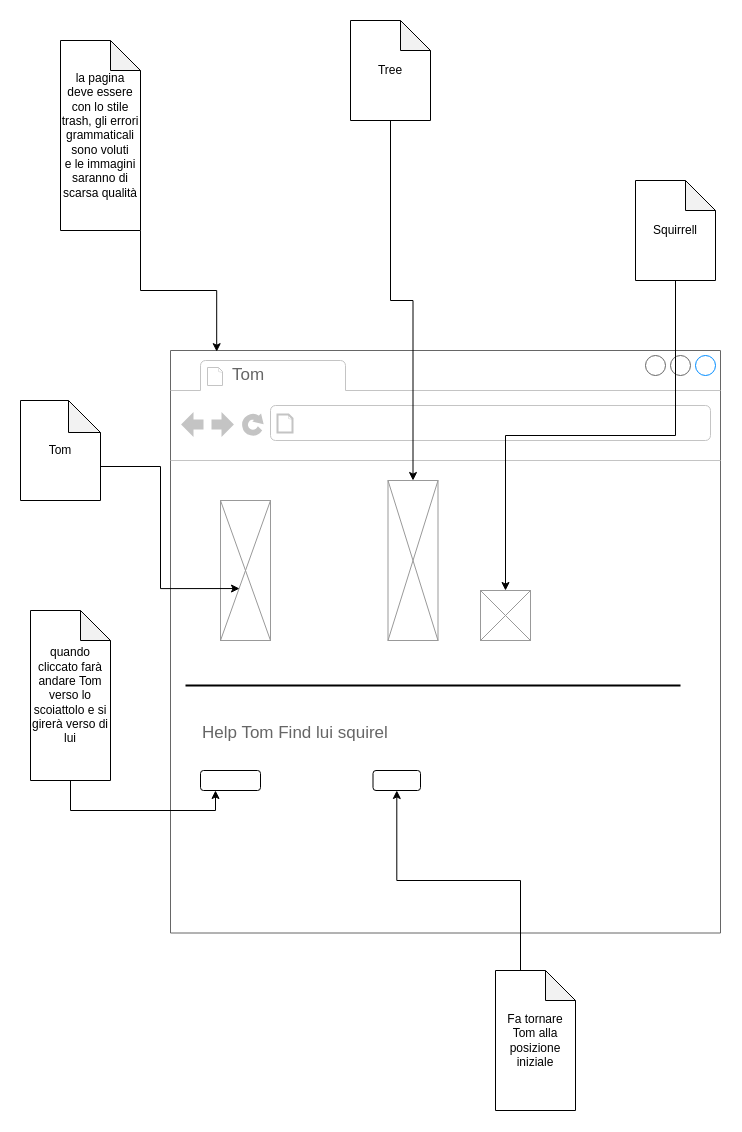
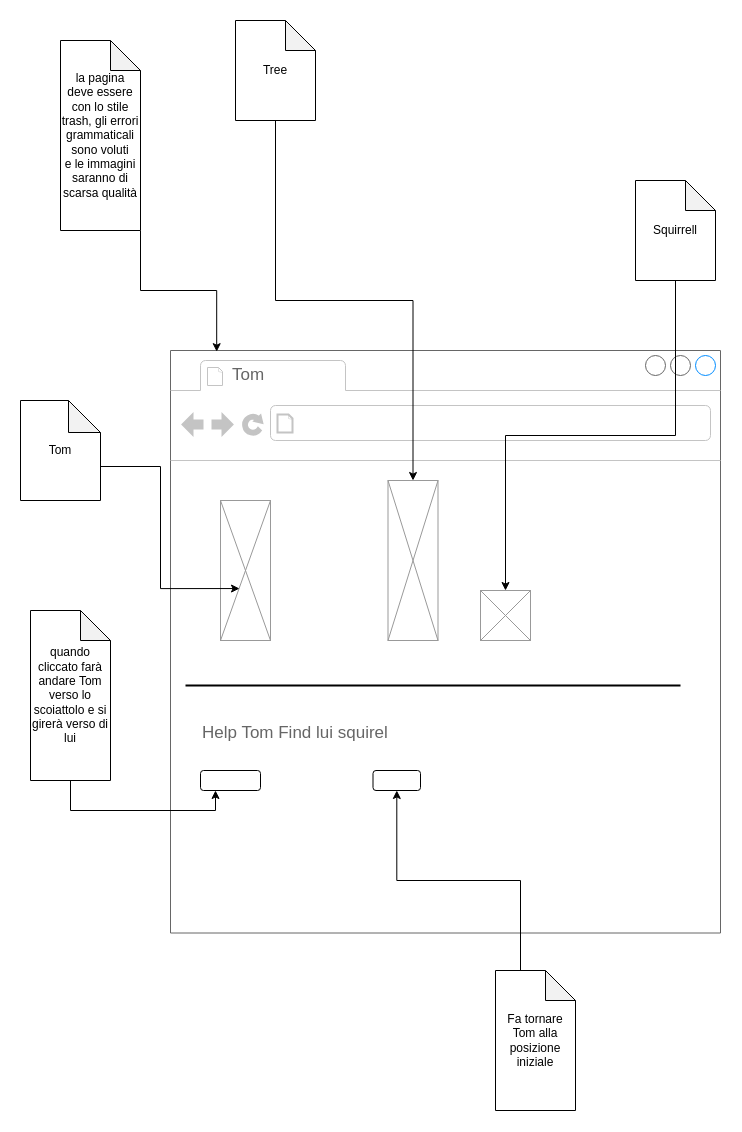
node "Tree": moved (391, 71) -> (276, 71)
